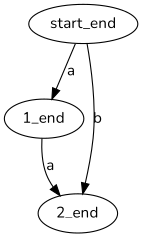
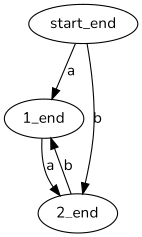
edge "2_end" -> "1_end": added, label "b"
